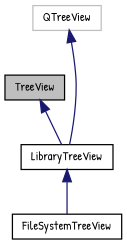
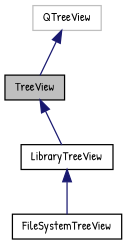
edge "LibraryTreeView" -> "QTreeView": now "TreeView" -> "QTreeView"
